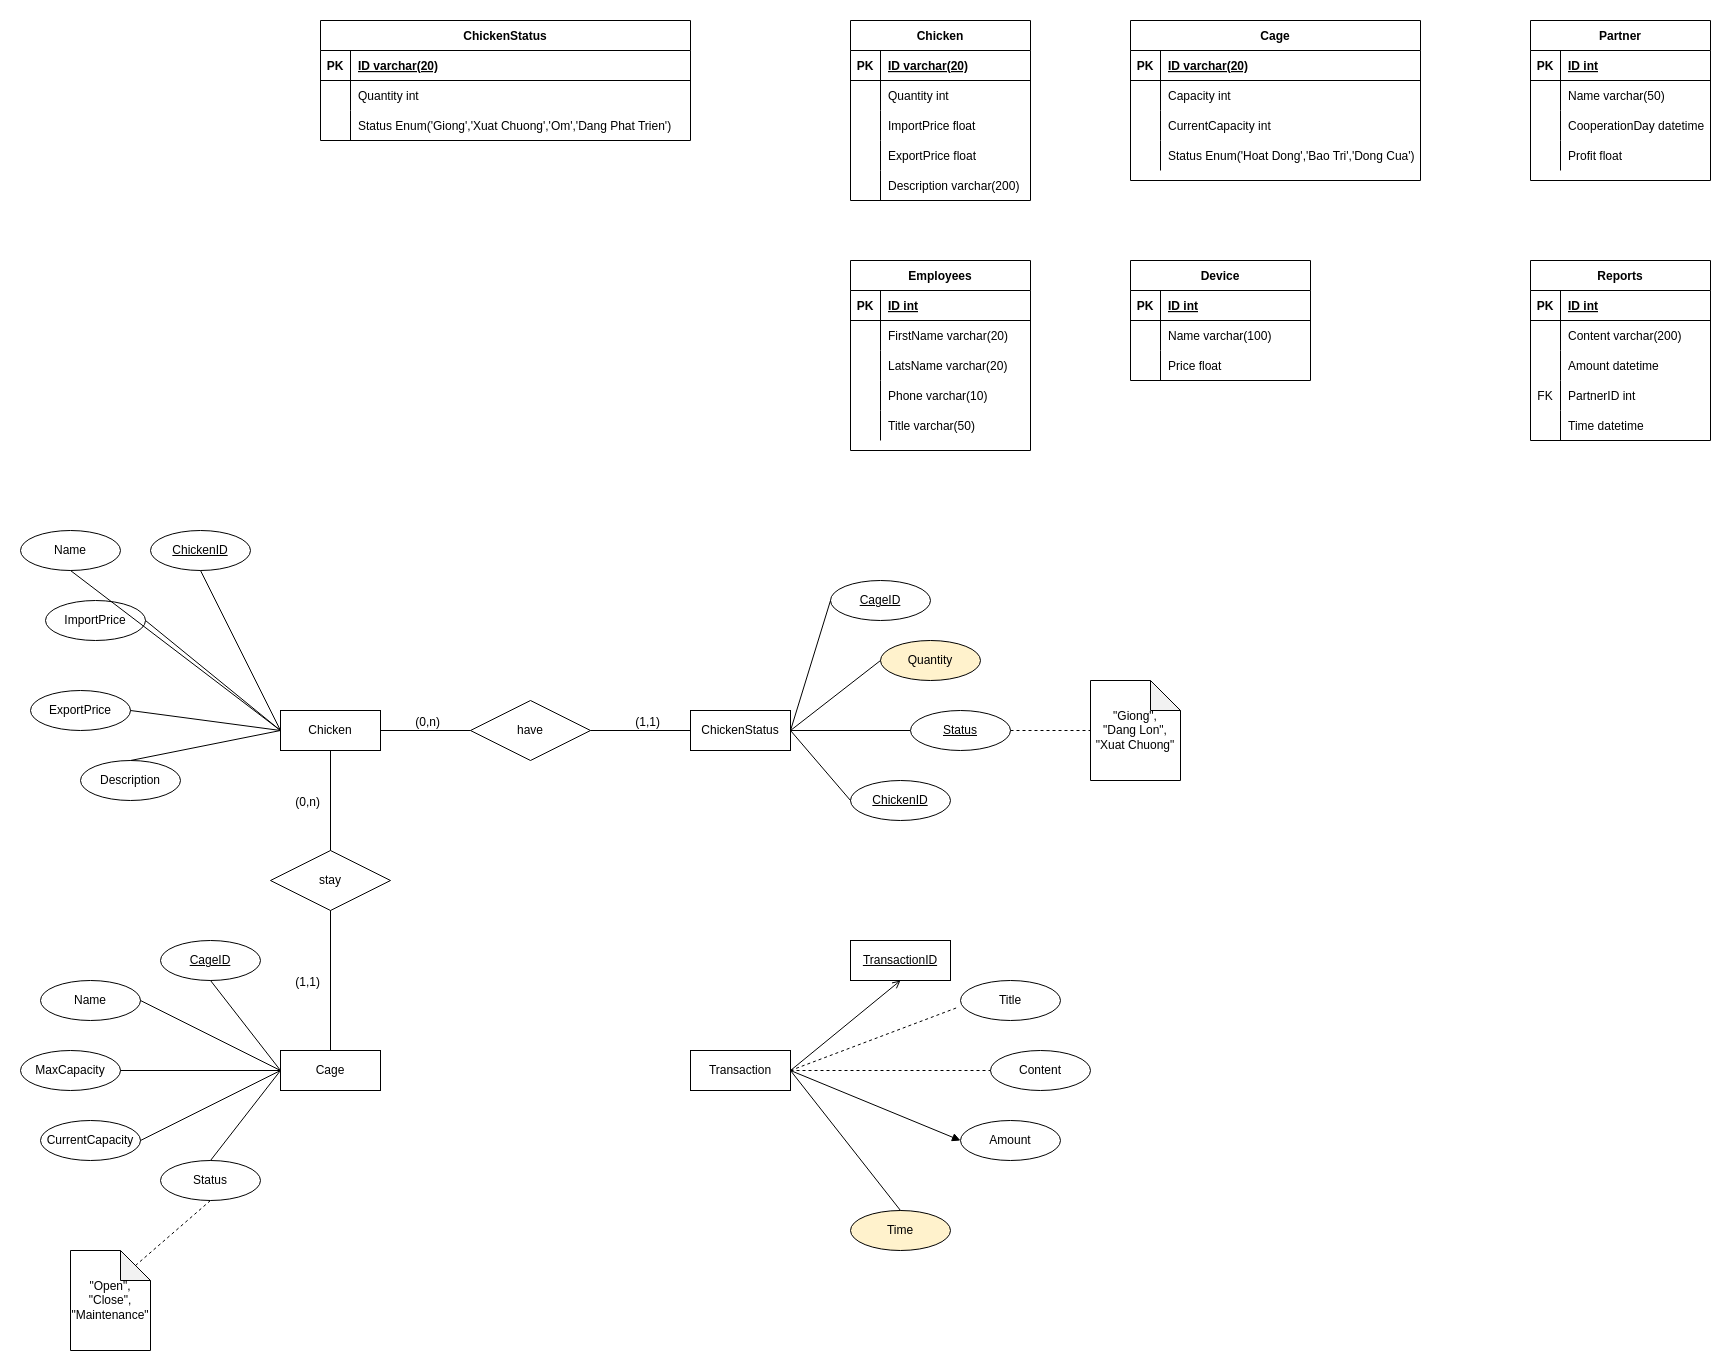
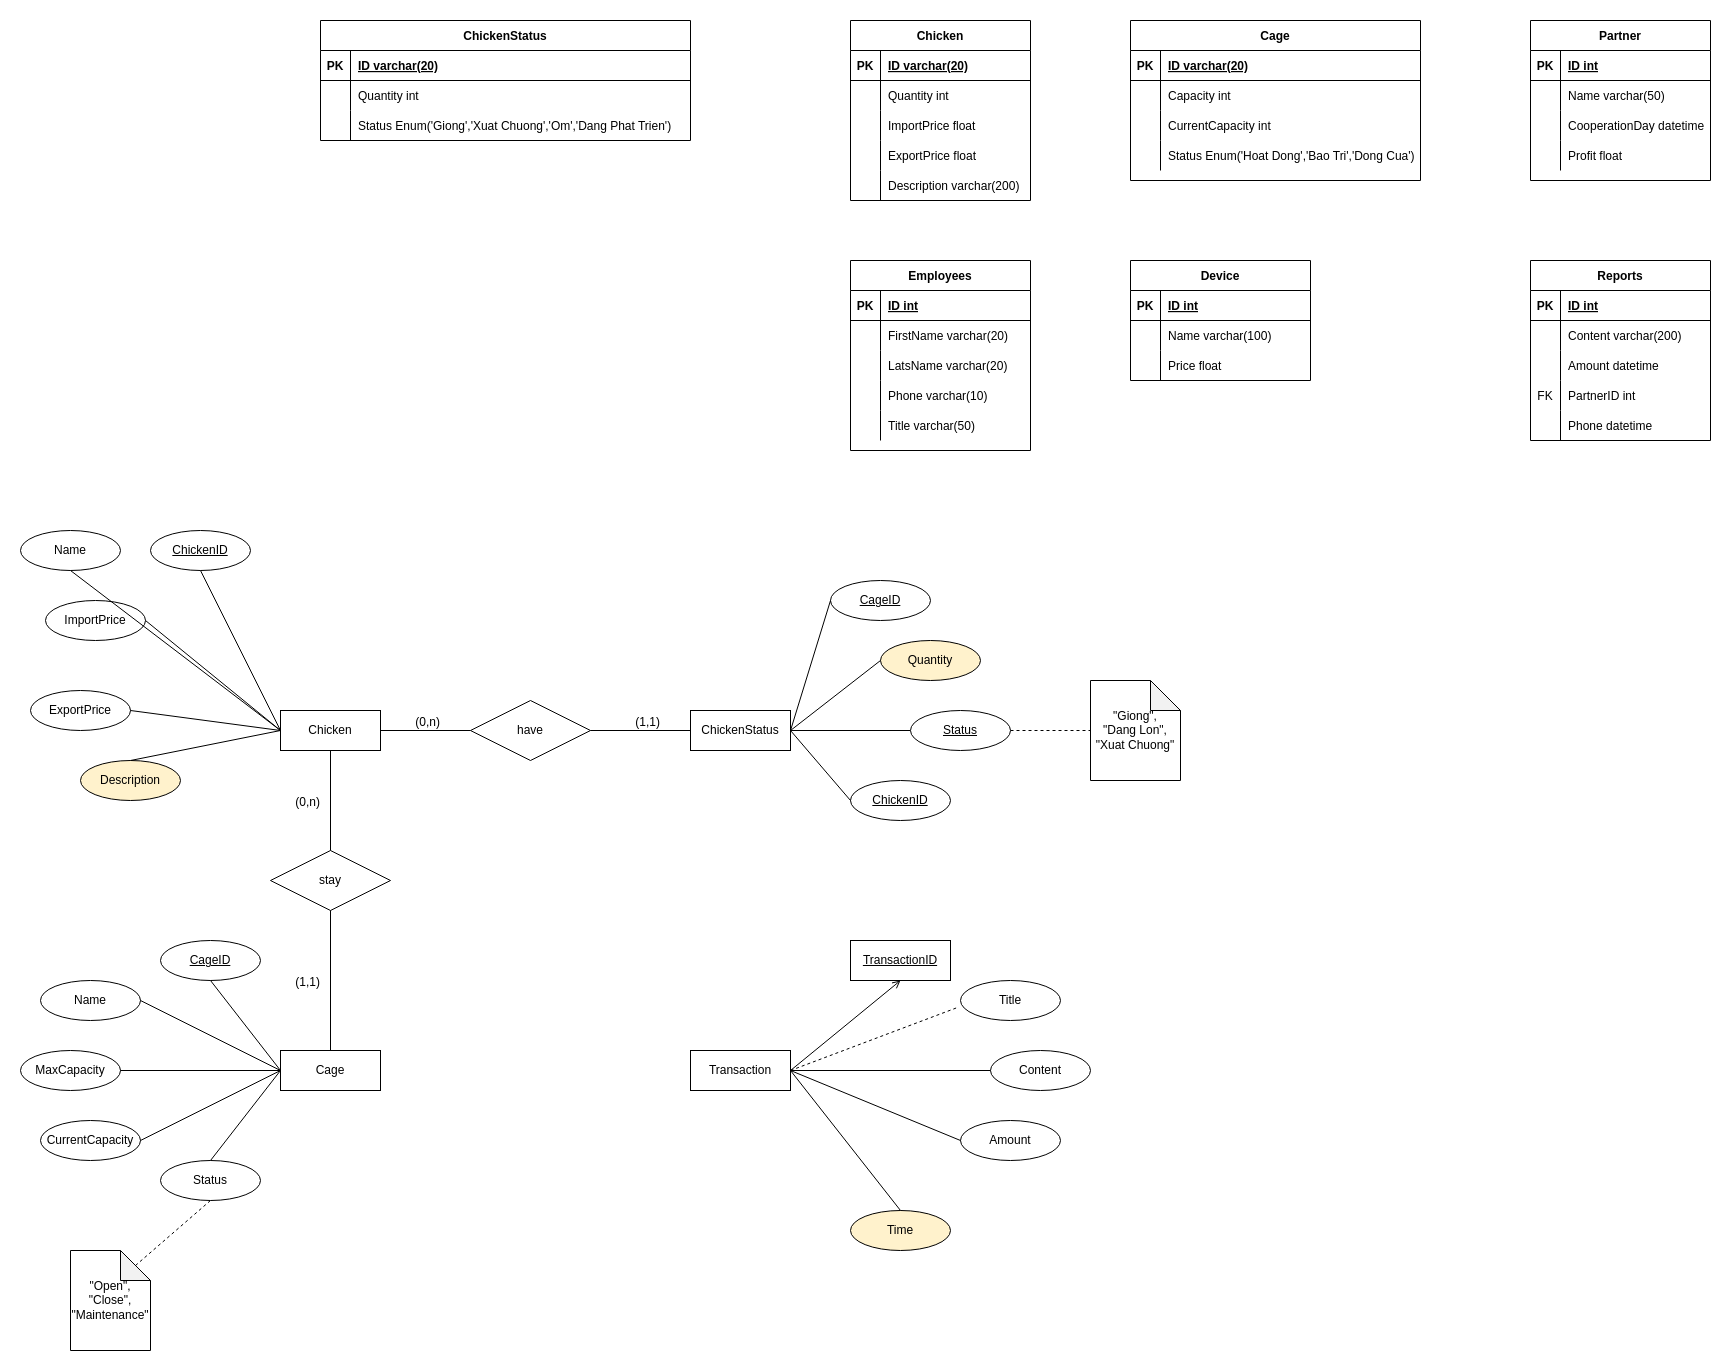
node "Time datetime": label "Time datetime" -> "Phone datetime"
node "Description": fillcolor #ffffff -> #fff2cc
edge "Transaction" -- "Content": style dashed -> solid
edge "Transaction" -> "Amount": arrowhead block -> none
